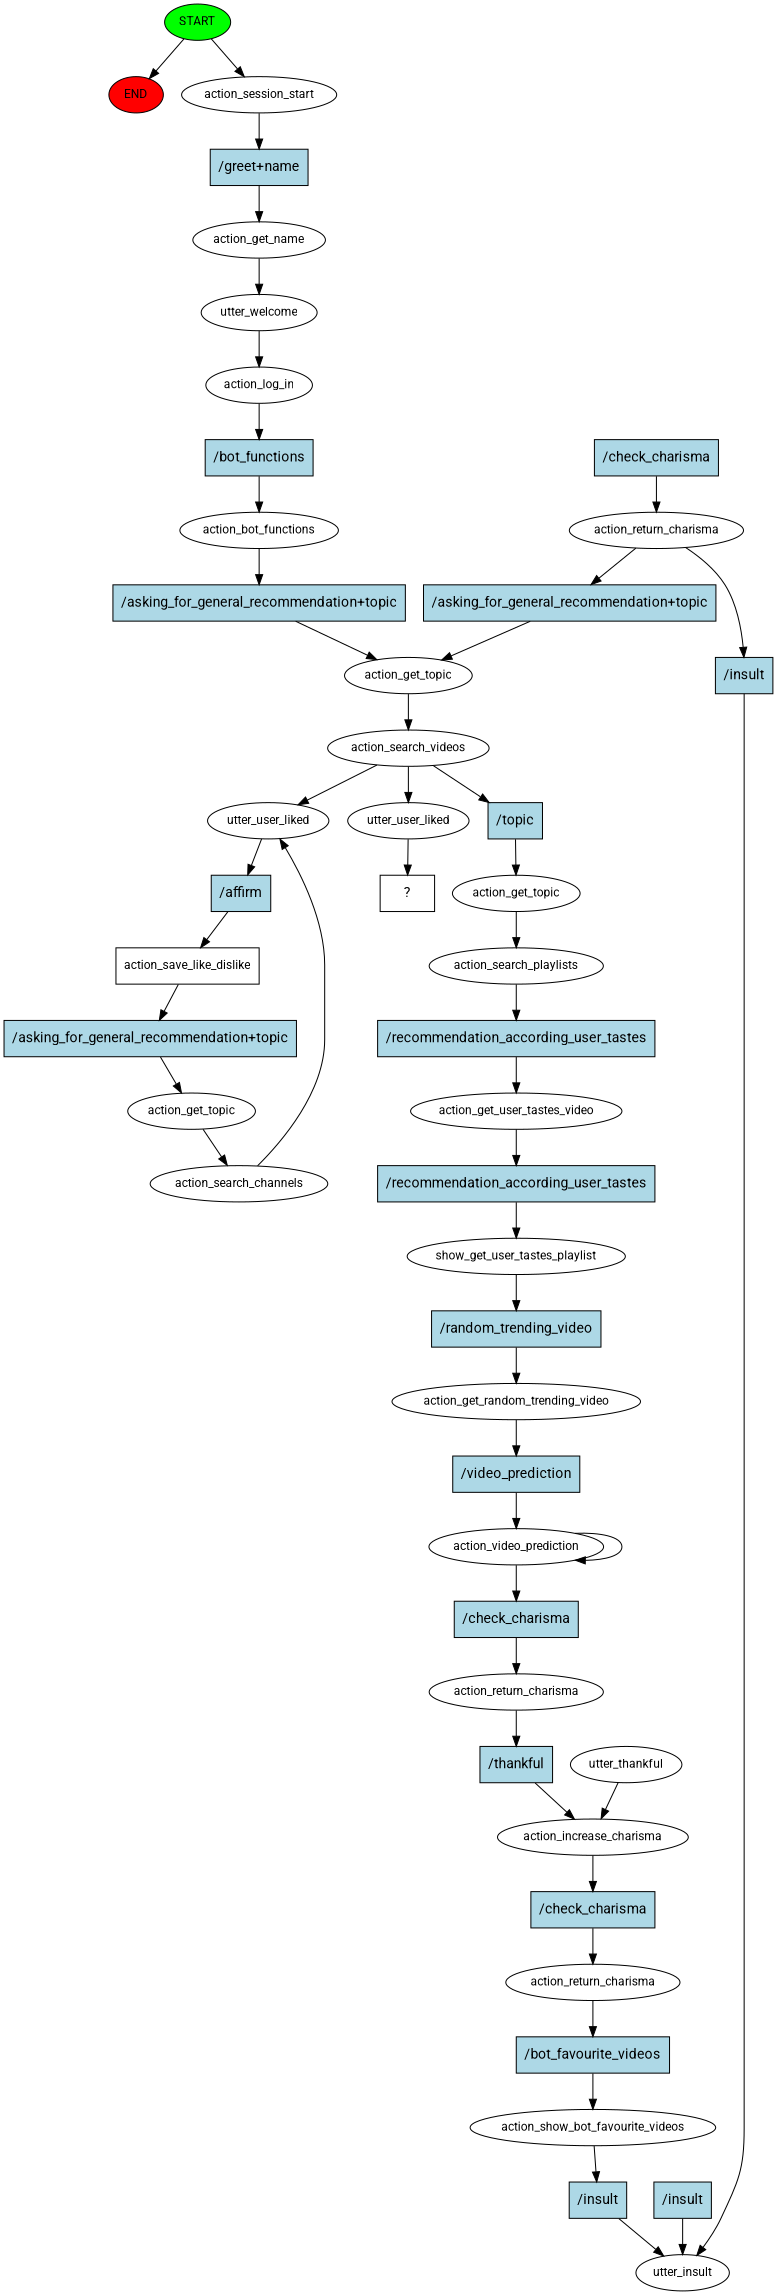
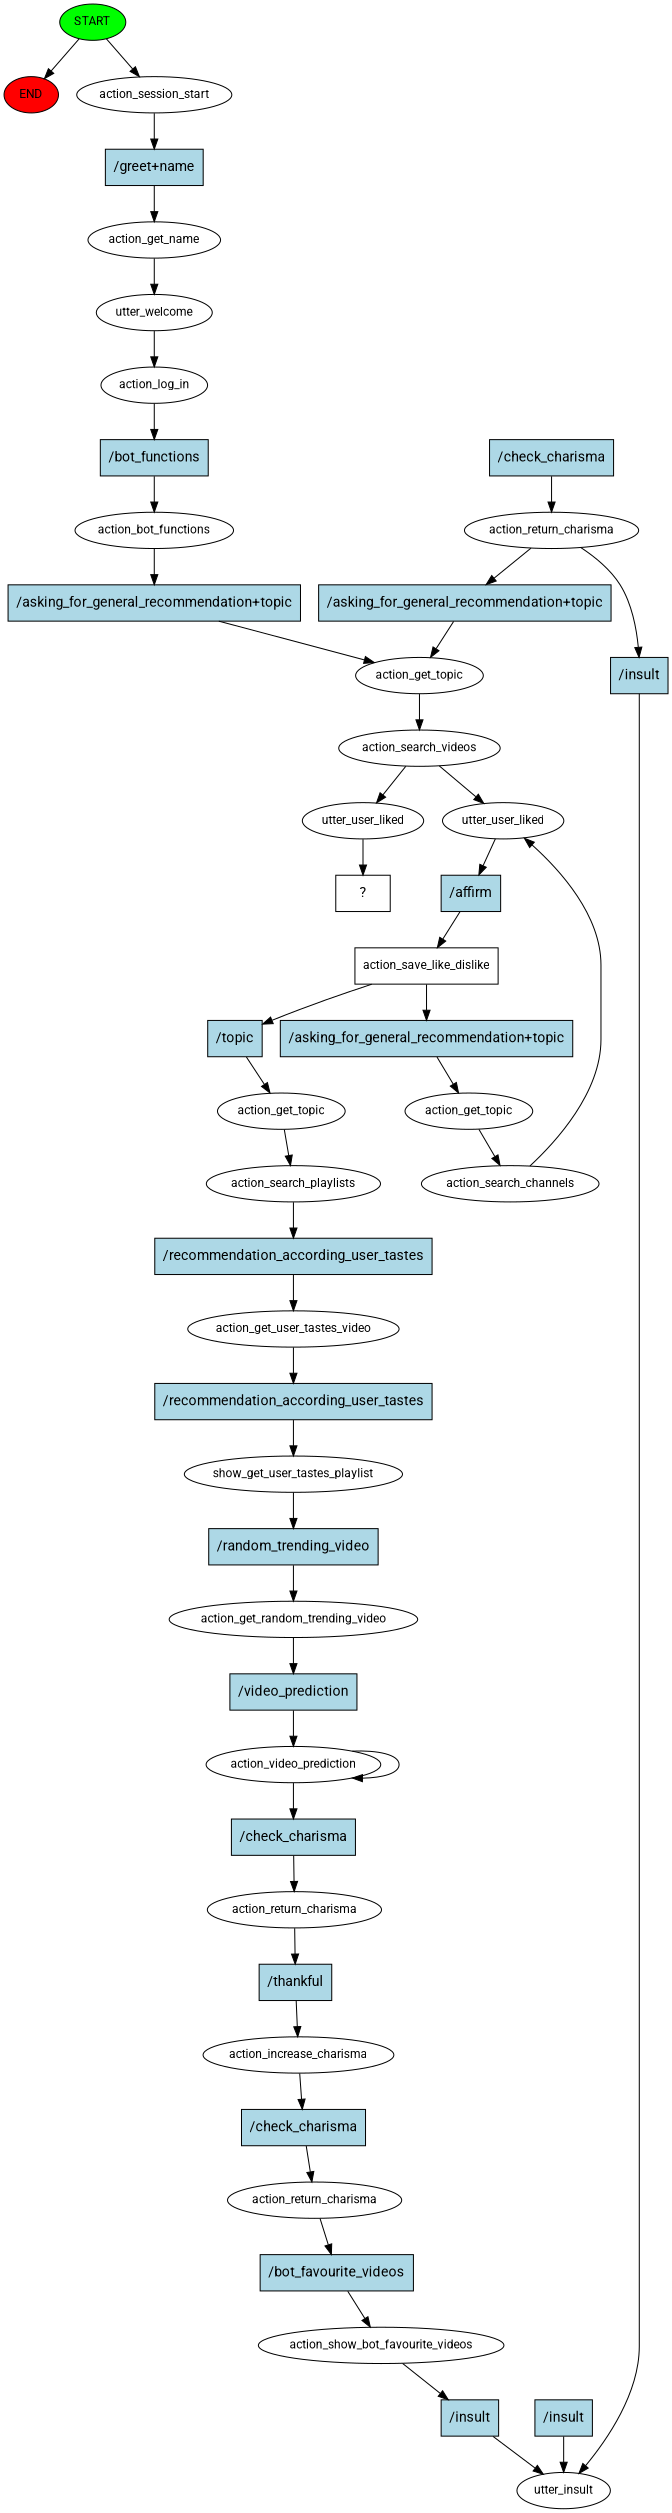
edge "action_search_videos" -> "/topic": now "action_save_like_dislike" -> "/topic"
node "utter_thankful": removed
